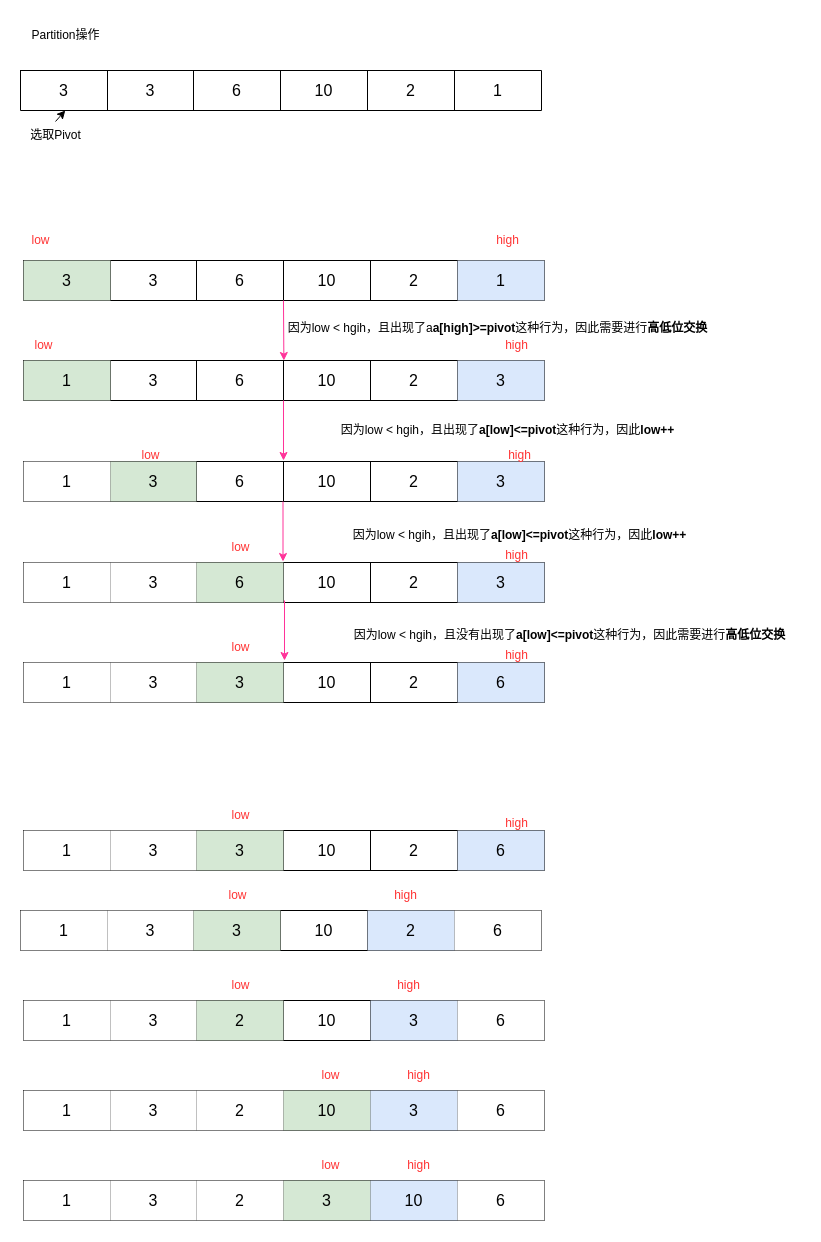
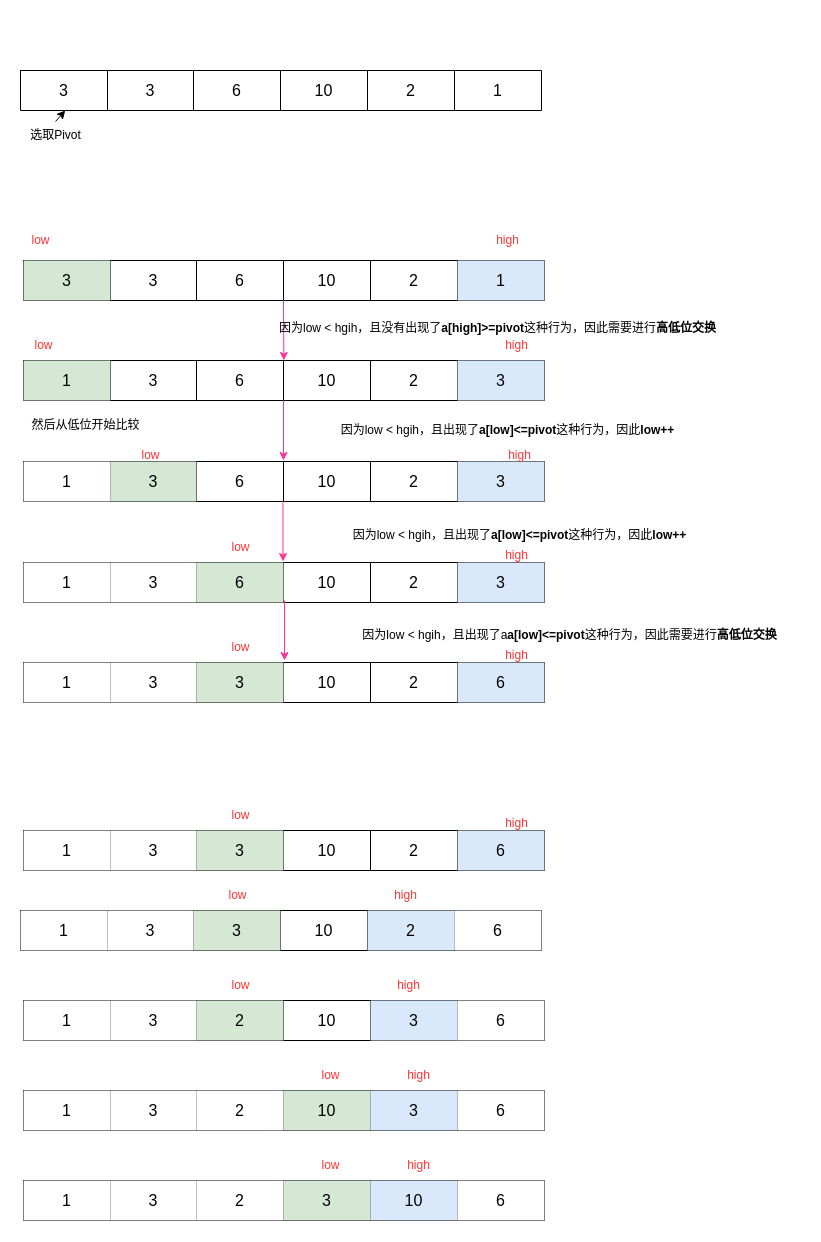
node "Partition操作": removed
node "因为low < hgih，且出现了aa[high]>=pivot这种行为，因此需要进行高低位交换": label "因为low < hgih，且出现了aa[high]>=pivot这种行为，因此需要进行高低位交换" -> "因为low < hgih，且没有出现了a[high]>=pivot这种行为，因此需要进行高低位交换"
node "然后从低位开始比较": added
node "因为low < hgih，且没有出现了a[low]<=pivot这种行为，因此需要进行高低位交换": label "因为low < hgih，且没有出现了a[low]<=pivot这种行为，因此需要进行高低位交换" -> "因为low < hgih，且出现了aa[low]<=pivot这种行为，因此需要进行高低位交换"
